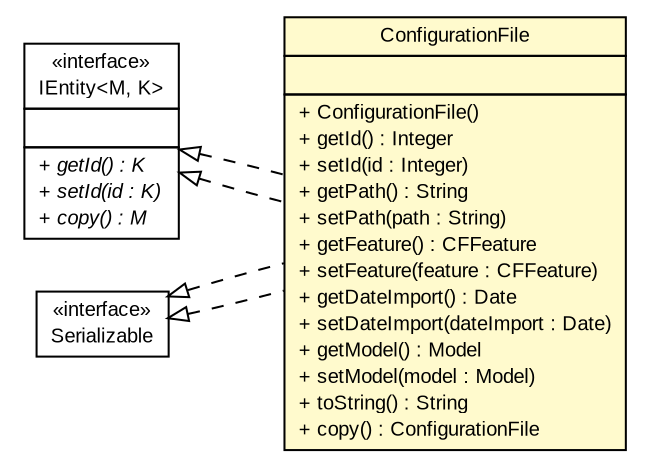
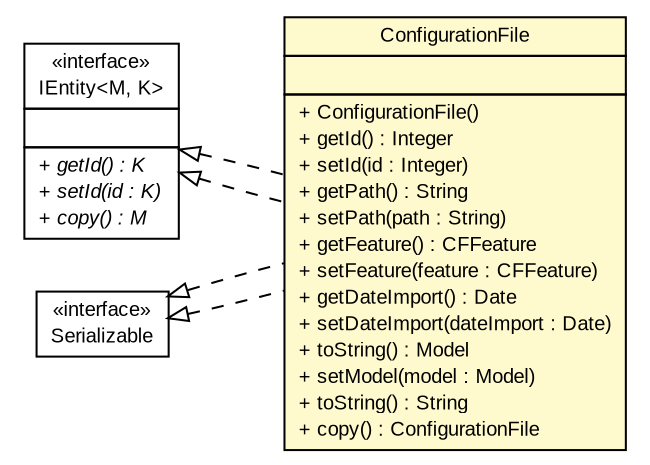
node "ConfigurationFile": text "+ getModel() : Model" -> "+ toString() : Model"
